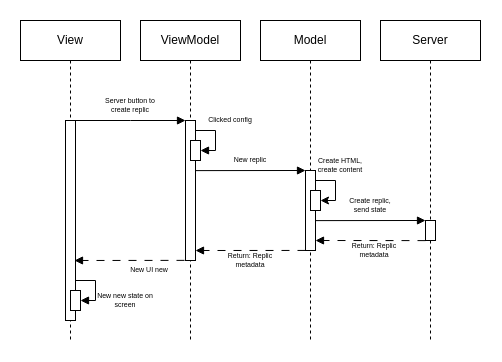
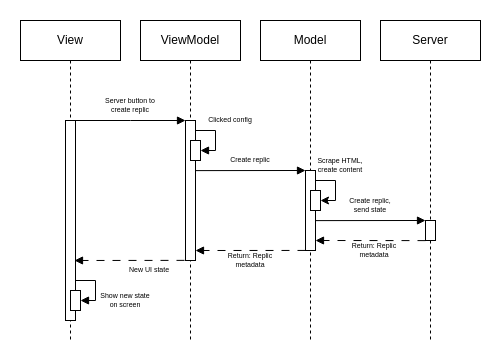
node "New replic": label "New replic" -> "Create replic"
node "Create HTML, create content": label "Create HTML, create content" -> "Scrape HTML, create content"
node "New UI new": label "New UI new" -> "New UI state"
node "New new state on screen": label "New new state on screen" -> "Show new state on screen"
